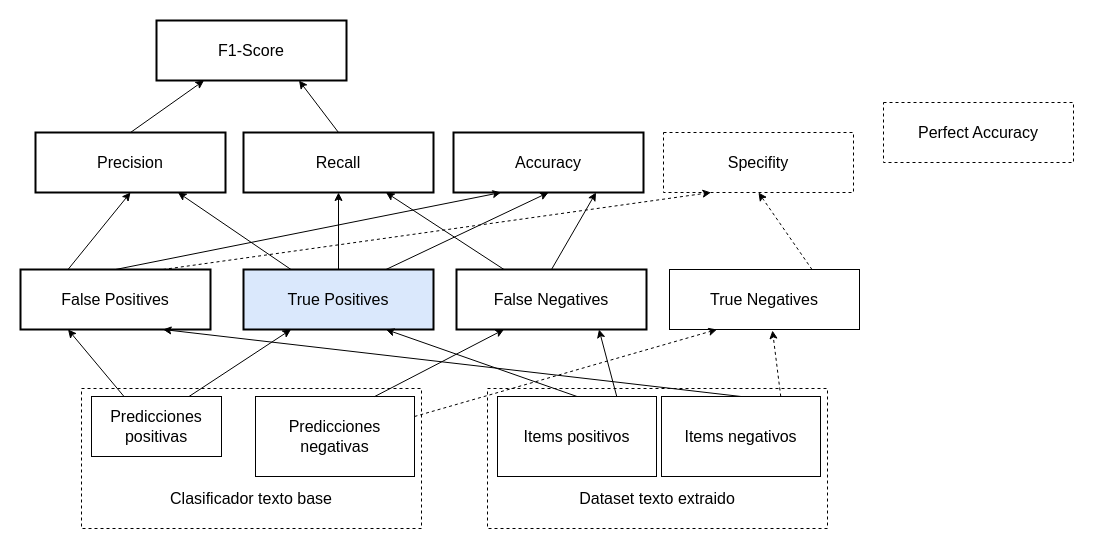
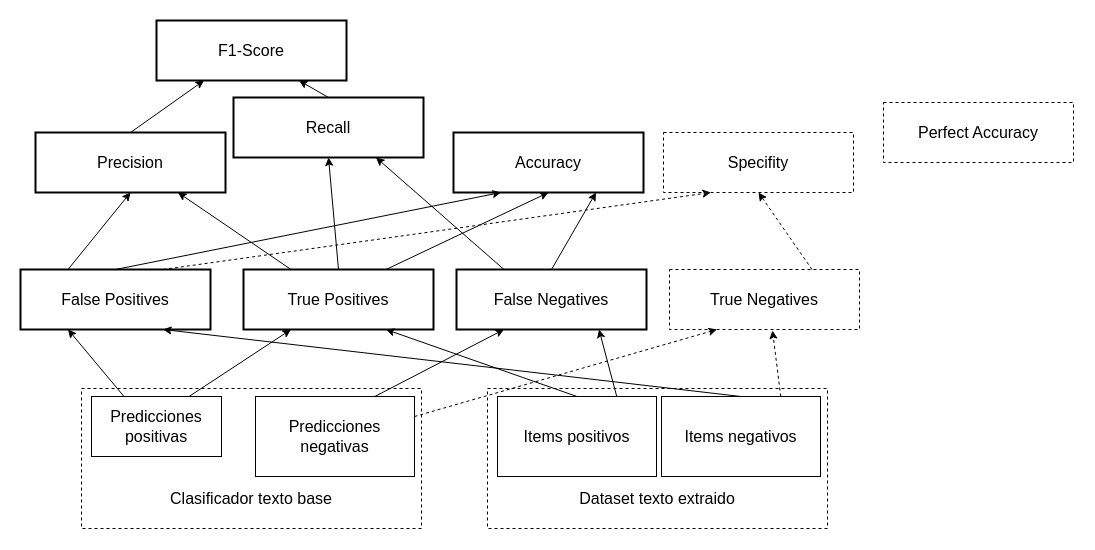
node "Recall": moved (339, 163) -> (329, 128)
node "True Positives": fillcolor #dae8fc -> #ffffff
node "True Negatives": style solid -> dashed
